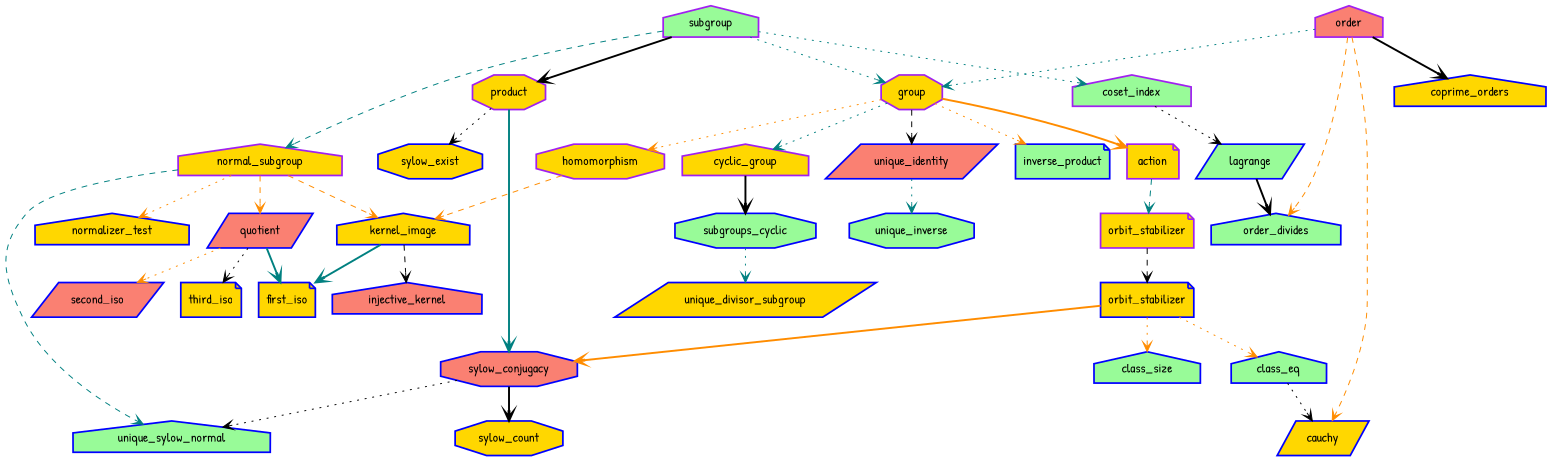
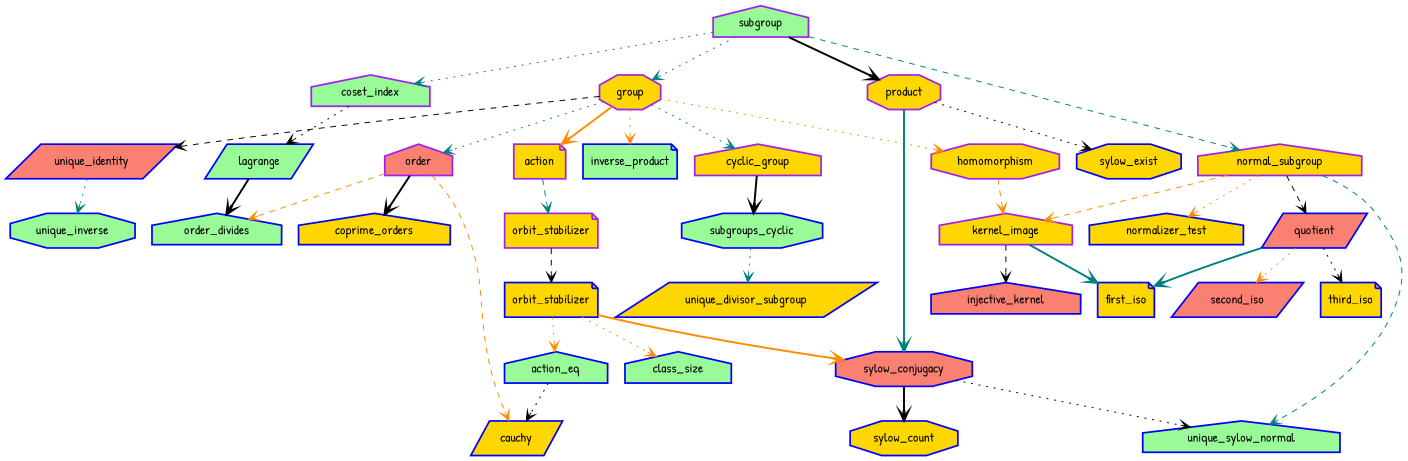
edge "order" -> "group": reversed
edge "normal_subgroup" -> "quotient": color darkorange -> black
node "kernel_image": color Blue -> Purple
node "class_eq": label "class_eq" -> "action_eq"
